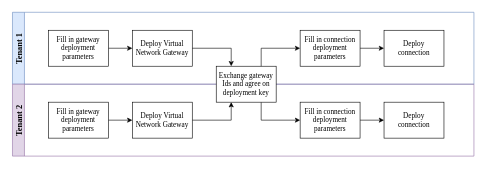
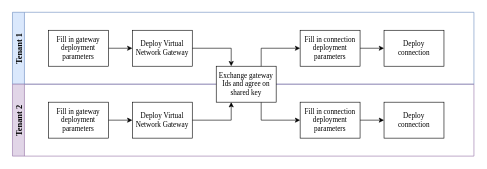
node "Exchange gateway Ids and agree on deployment key": label "Exchange gateway Ids and agree on deployment key" -> "Exchange gateway Ids and agree on shared key"
